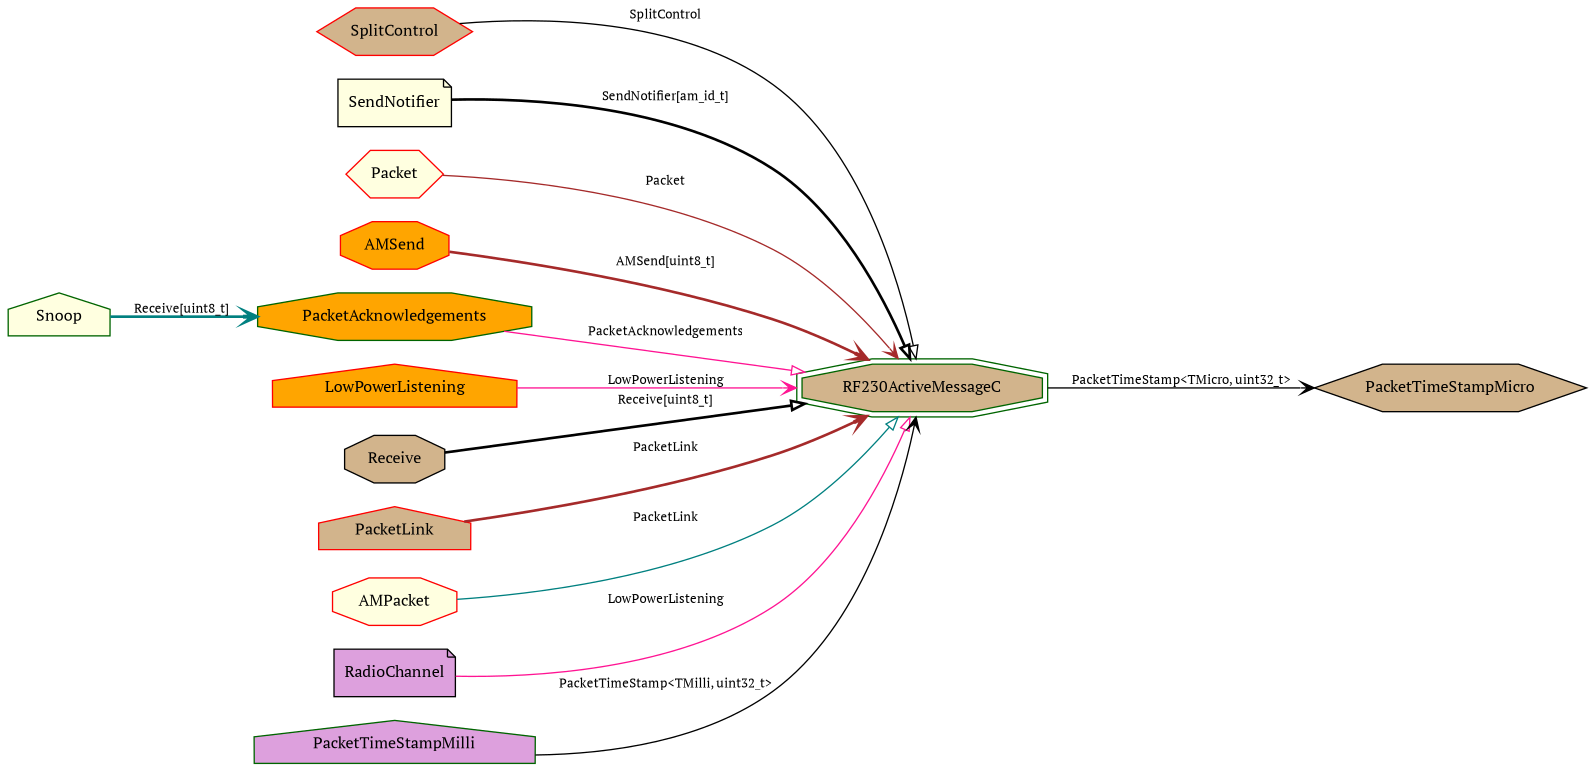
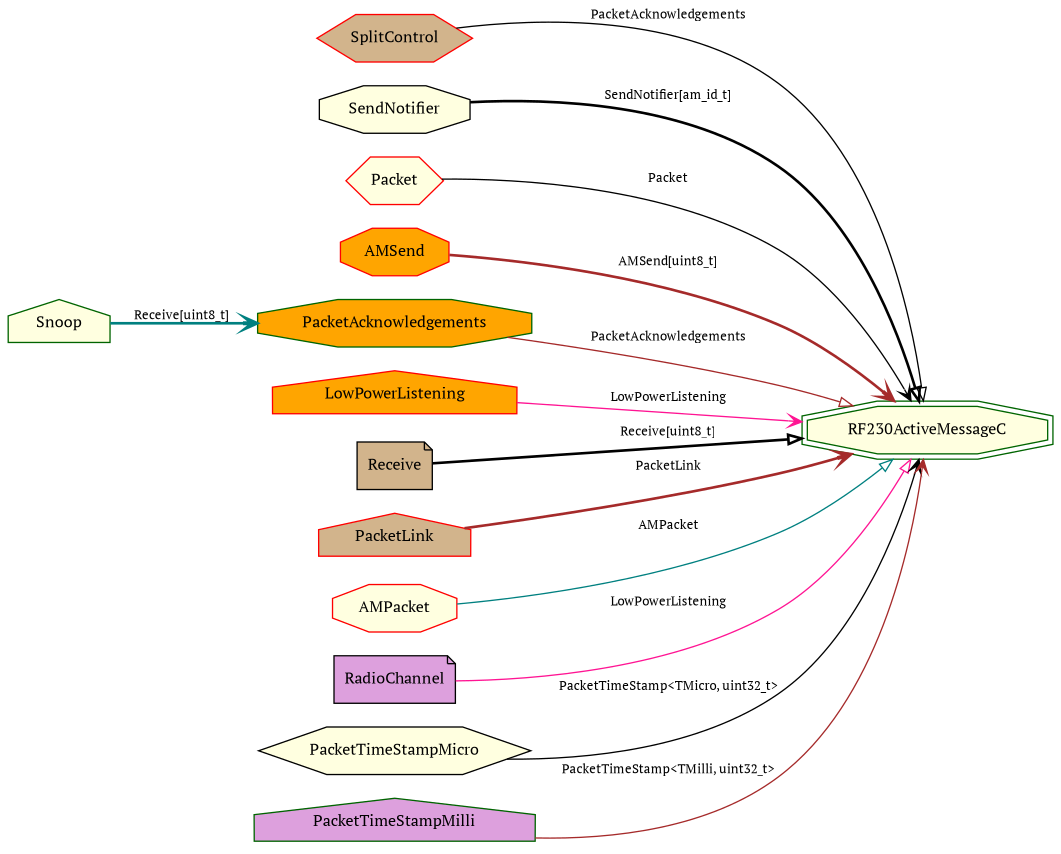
edge "SplitControl" -> "RF230ActiveMessageC": label "SplitControl" -> "PacketAcknowledgements"
node "SendNotifier": shape note -> octagon
edge "Packet" -> "RF230ActiveMessageC": color brown -> black
edge "PacketAcknowledgements" -> "RF230ActiveMessageC": color deeppink -> brown
node "RF230ActiveMessageC": fillcolor tan -> lightyellow
edge "RF230ActiveMessageC" -> "PacketTimeStampMicro": reversed
node "PacketTimeStampMicro": fillcolor tan -> lightyellow
node "Receive": shape octagon -> note
edge "AMPacket" -> "RF230ActiveMessageC": label "PacketLink" -> "AMPacket"
edge "PacketTimeStampMilli" -> "RF230ActiveMessageC": color black -> brown
